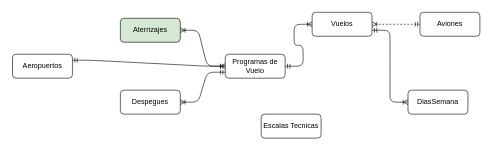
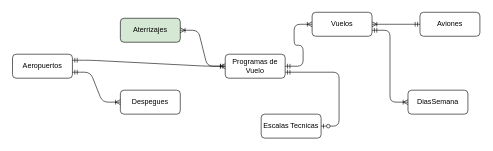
edge "Vuelos" -- "Aviones": style dashed -> solid
edge "Programas de Vuelo" -- "Escalas Tecnicas": added
edge "Aeropuertos" -- "Despegues": added
edge "Programas de Vuelo" -- "Despegues": removed
